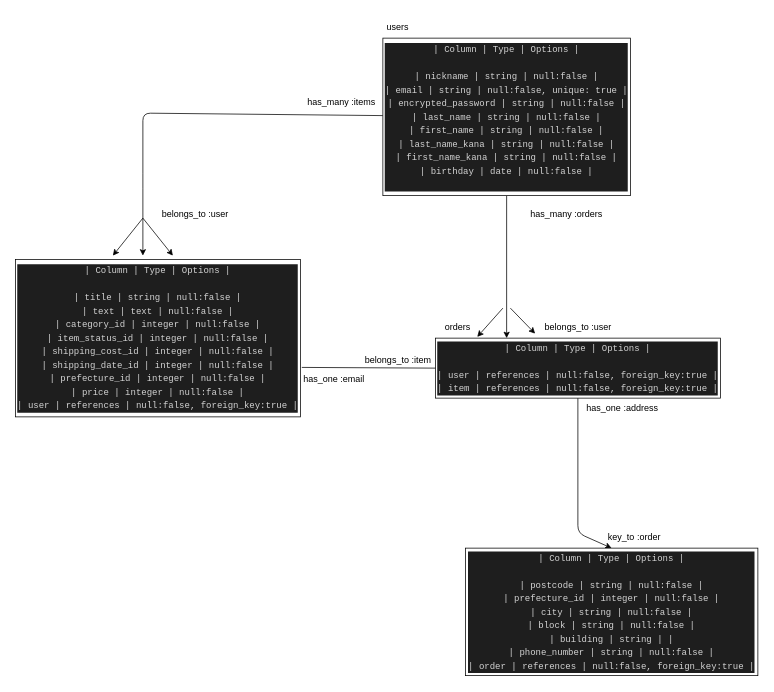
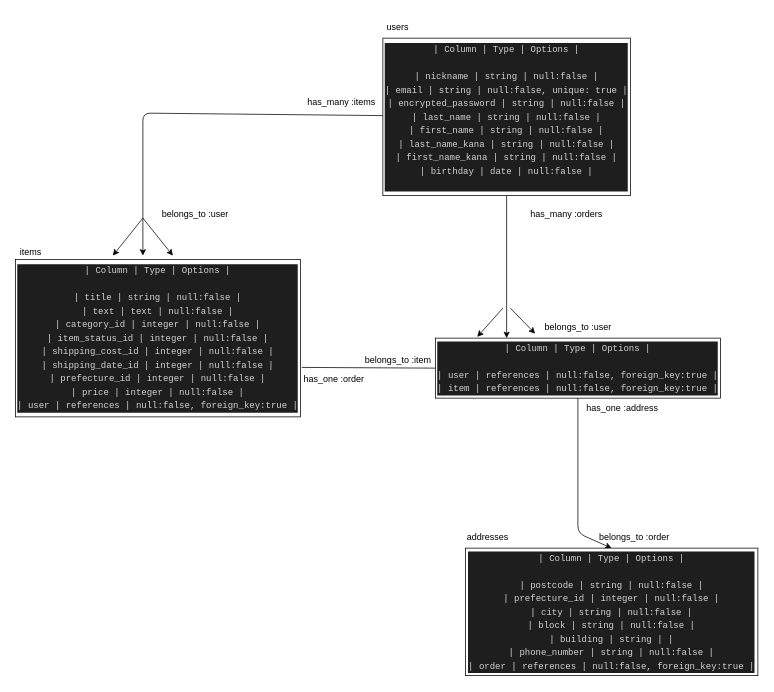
node "items": added
node "orders": removed
node "has_one :email": label "has_one :email" -> "has_one :order"
node "addresses": added
node "key_to :order": label "key_to :order" -> "belongs_to :order"
